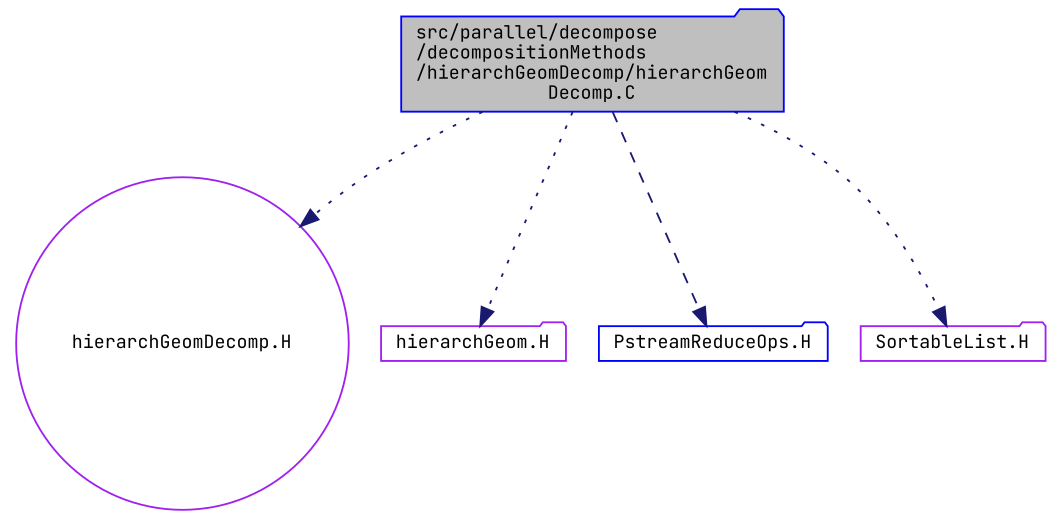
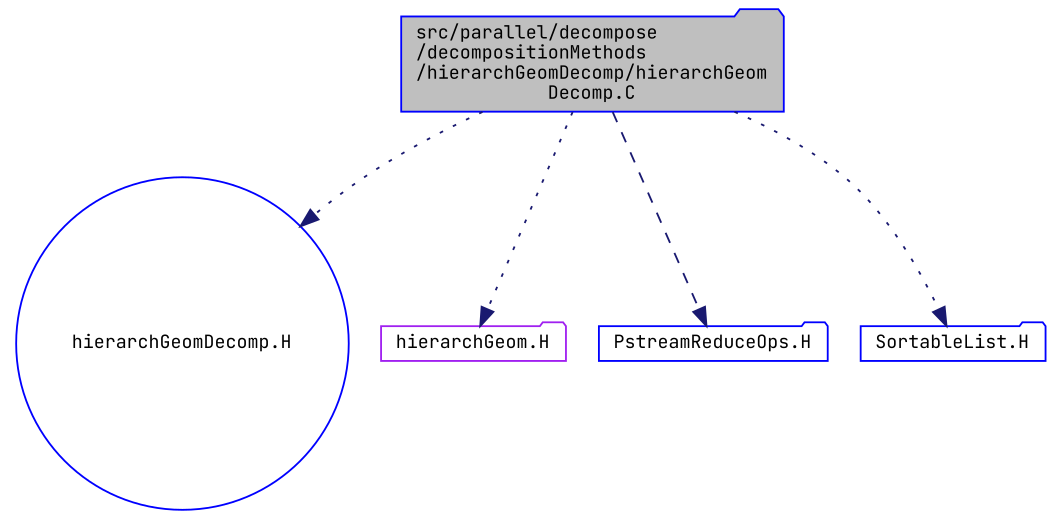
node "hierarchGeomDecomp.H": color purple -> blue
node "SortableList.H": color purple -> blue
